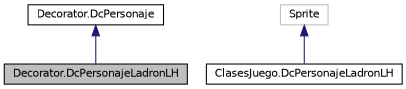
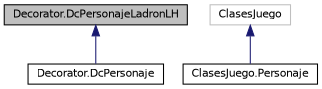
node "Sprite": label "Sprite" -> "ClasesJuego"
edge "Decorator.DcPersonajeLadronLH" -> "Decorator.DcPersonaje": reversed
node "ClasesJuego.DcPersonajeLadronLH": label "ClasesJuego.DcPersonajeLadronLH" -> "ClasesJuego.Personaje"
